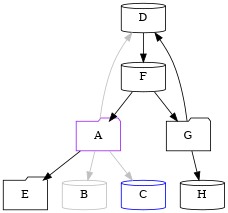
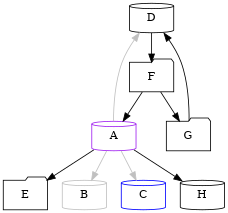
node "F": shape cylinder -> folder
node "A": shape folder -> cylinder
edge "G" -> "H": now "A" -> "H"
